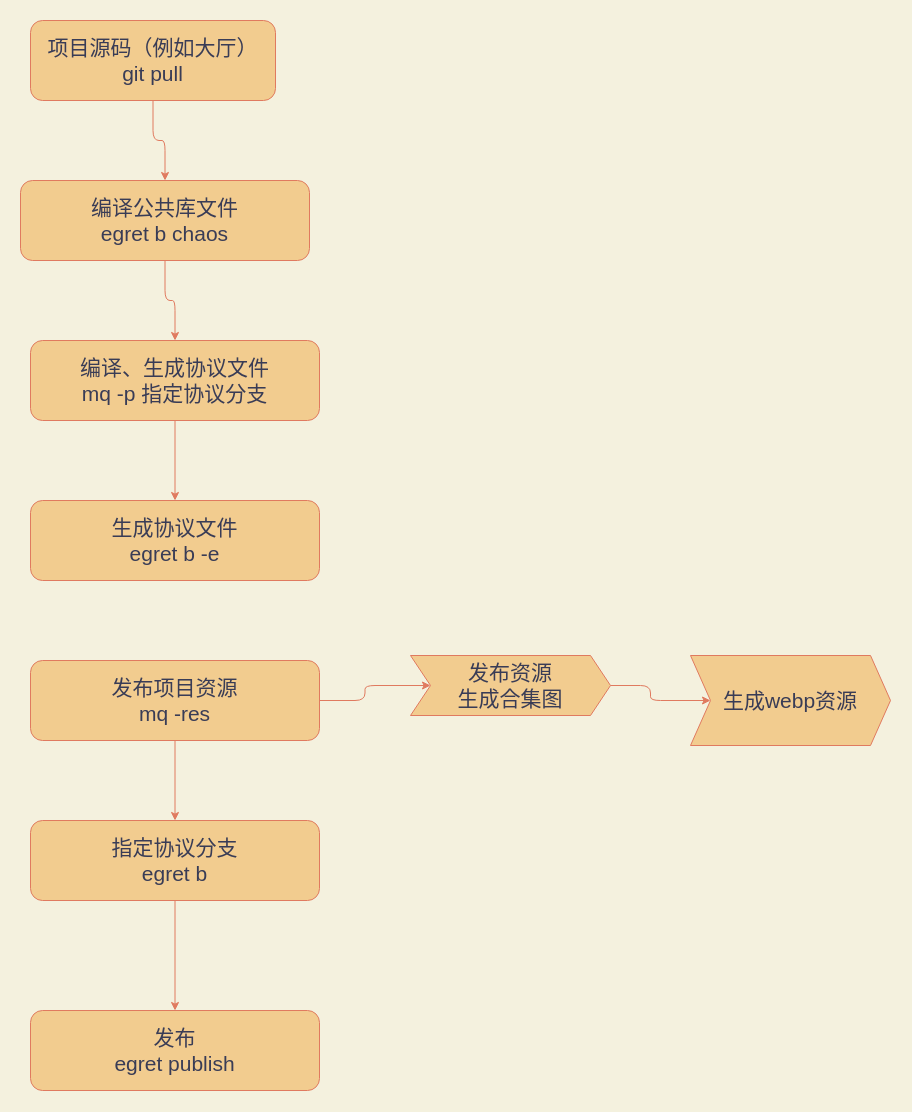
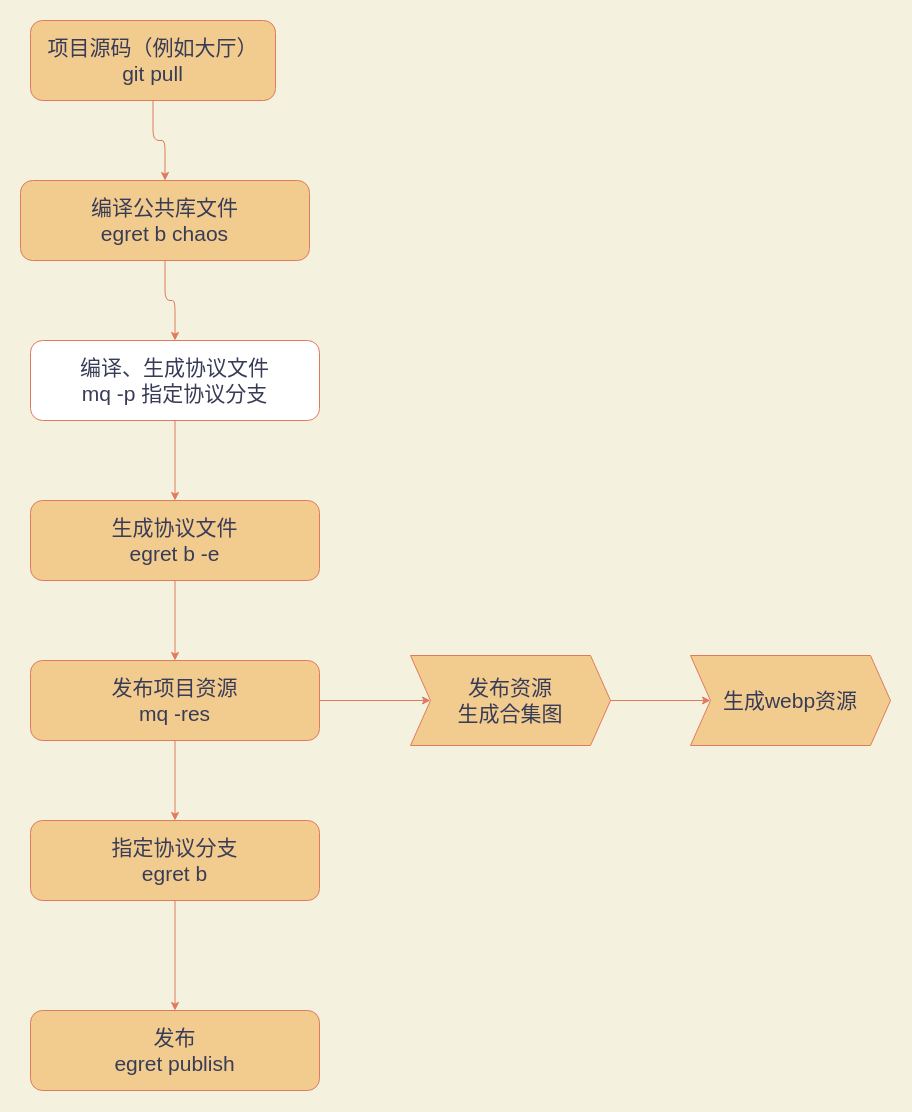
node "编译、生成协议文件 mq -p 指定协议分支": fillcolor #f2cc8f -> #ffffff
edge "生成协议文件 egret b -e" -> "发布项目资源 mq -res": added
node "发布资源 生成合集图": size 200x60 -> 200x90
